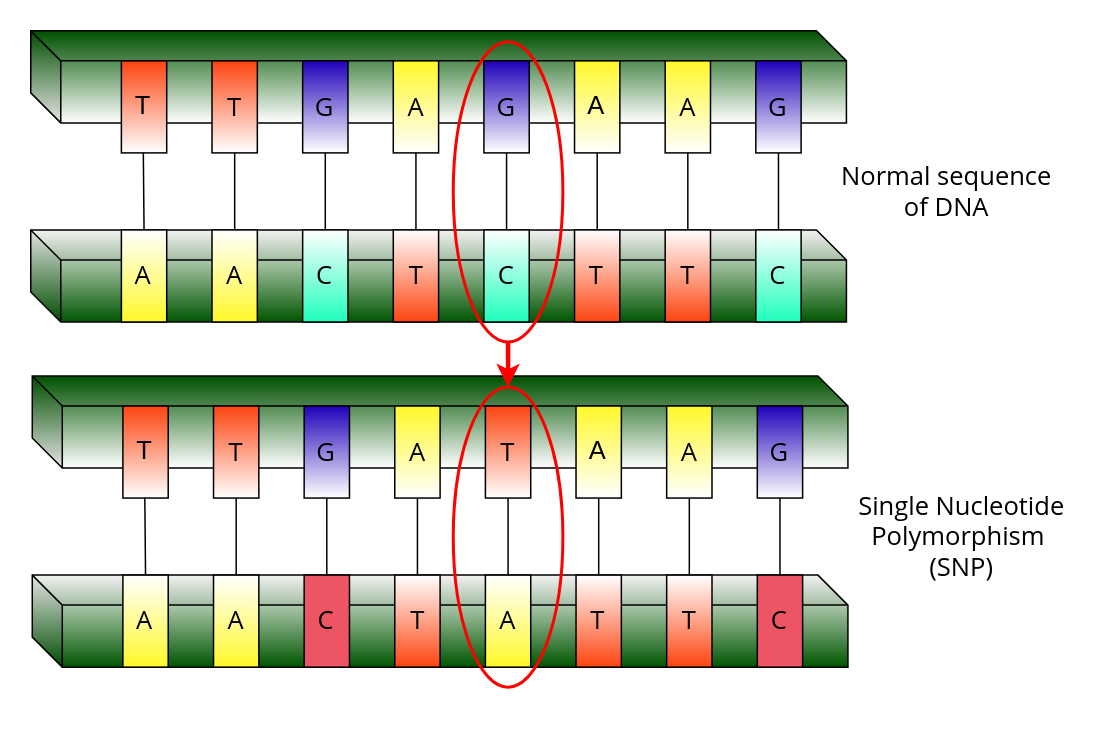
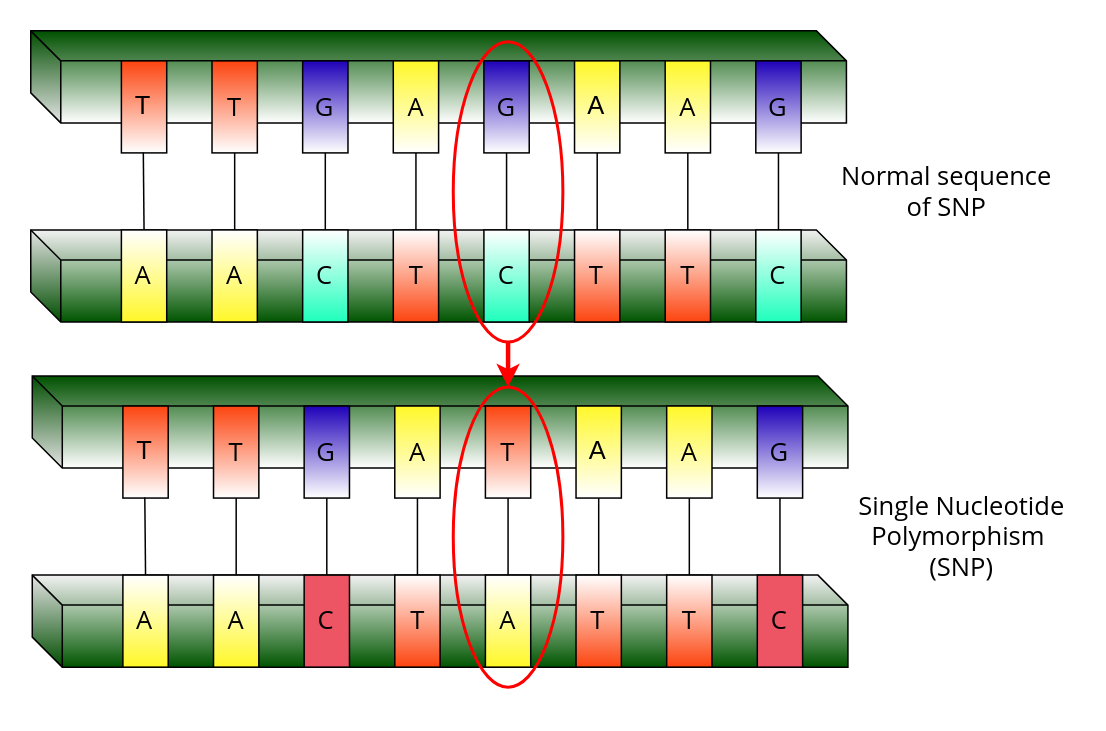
node "Normal sequence of DNA": label "Normal sequence of DNA" -> "Normal sequence of SNP"
